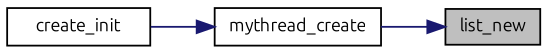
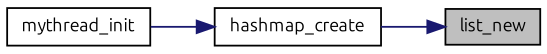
node "create_init": label "create_init" -> "mythread_init"
node "mythread_create": label "mythread_create" -> "hashmap_create"
